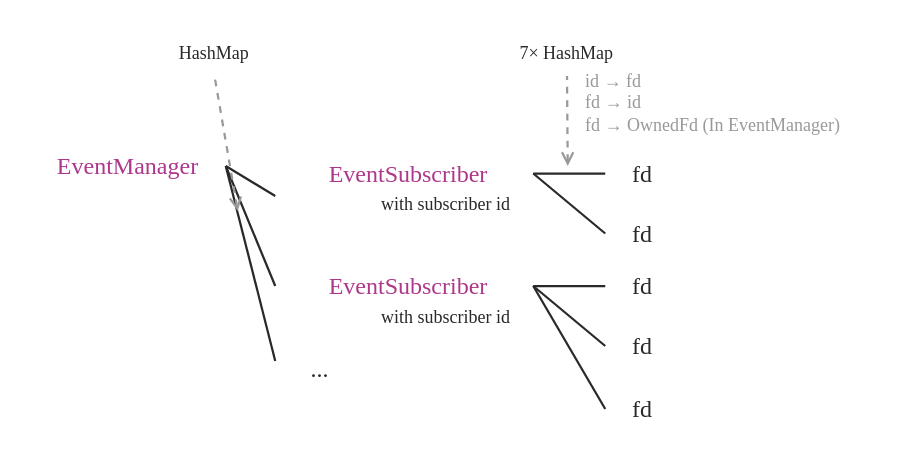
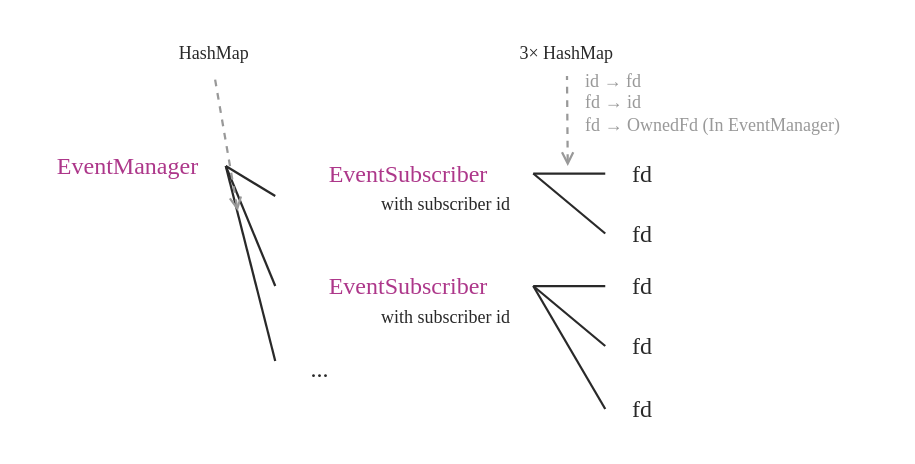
node "7× HashMap": label "7× HashMap" -> "3× HashMap"
